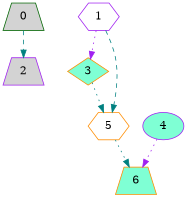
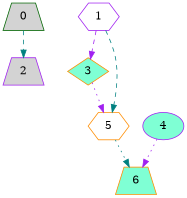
edge "1" -> "3": style dotted -> dashed
edge "3" -> "5": color teal -> purple
